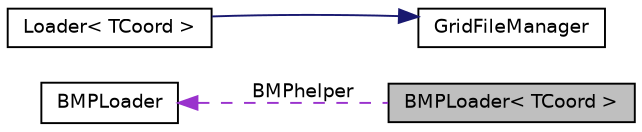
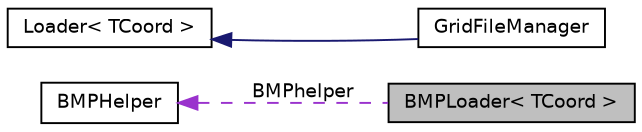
edge "Loader< TCoord >" -> "GridFileManager": reversed
node "BMPLoader": label "BMPLoader" -> "BMPHelper"
